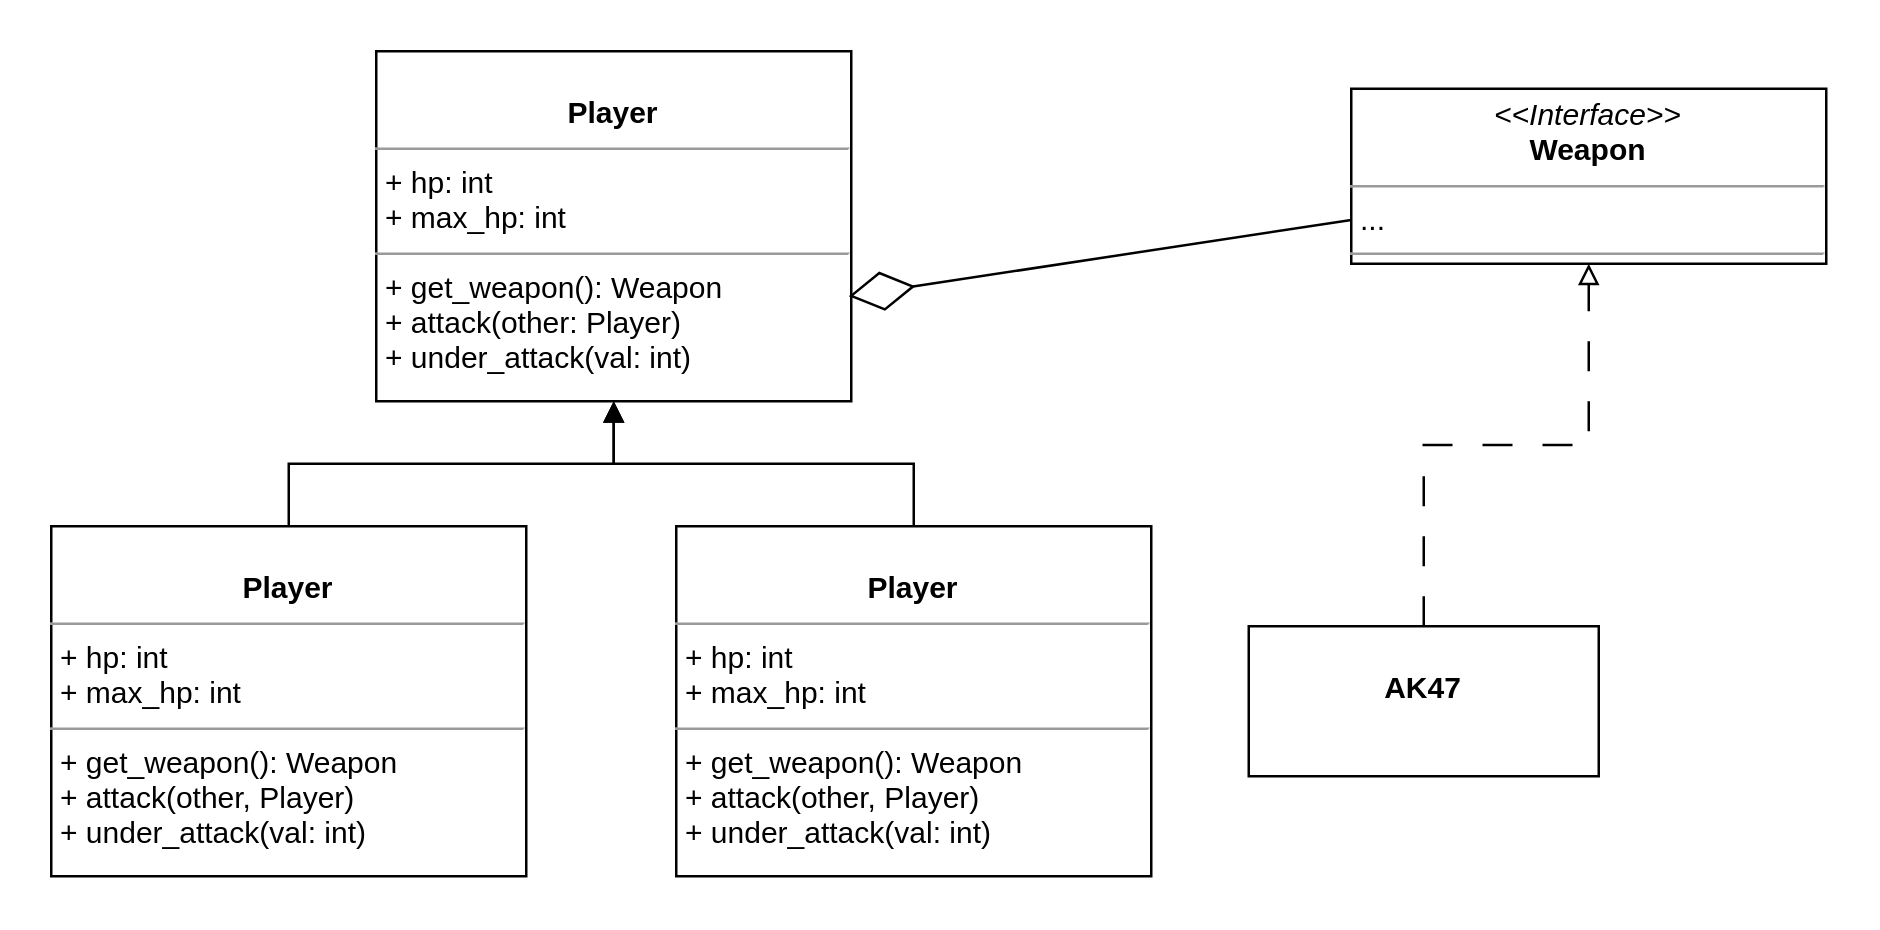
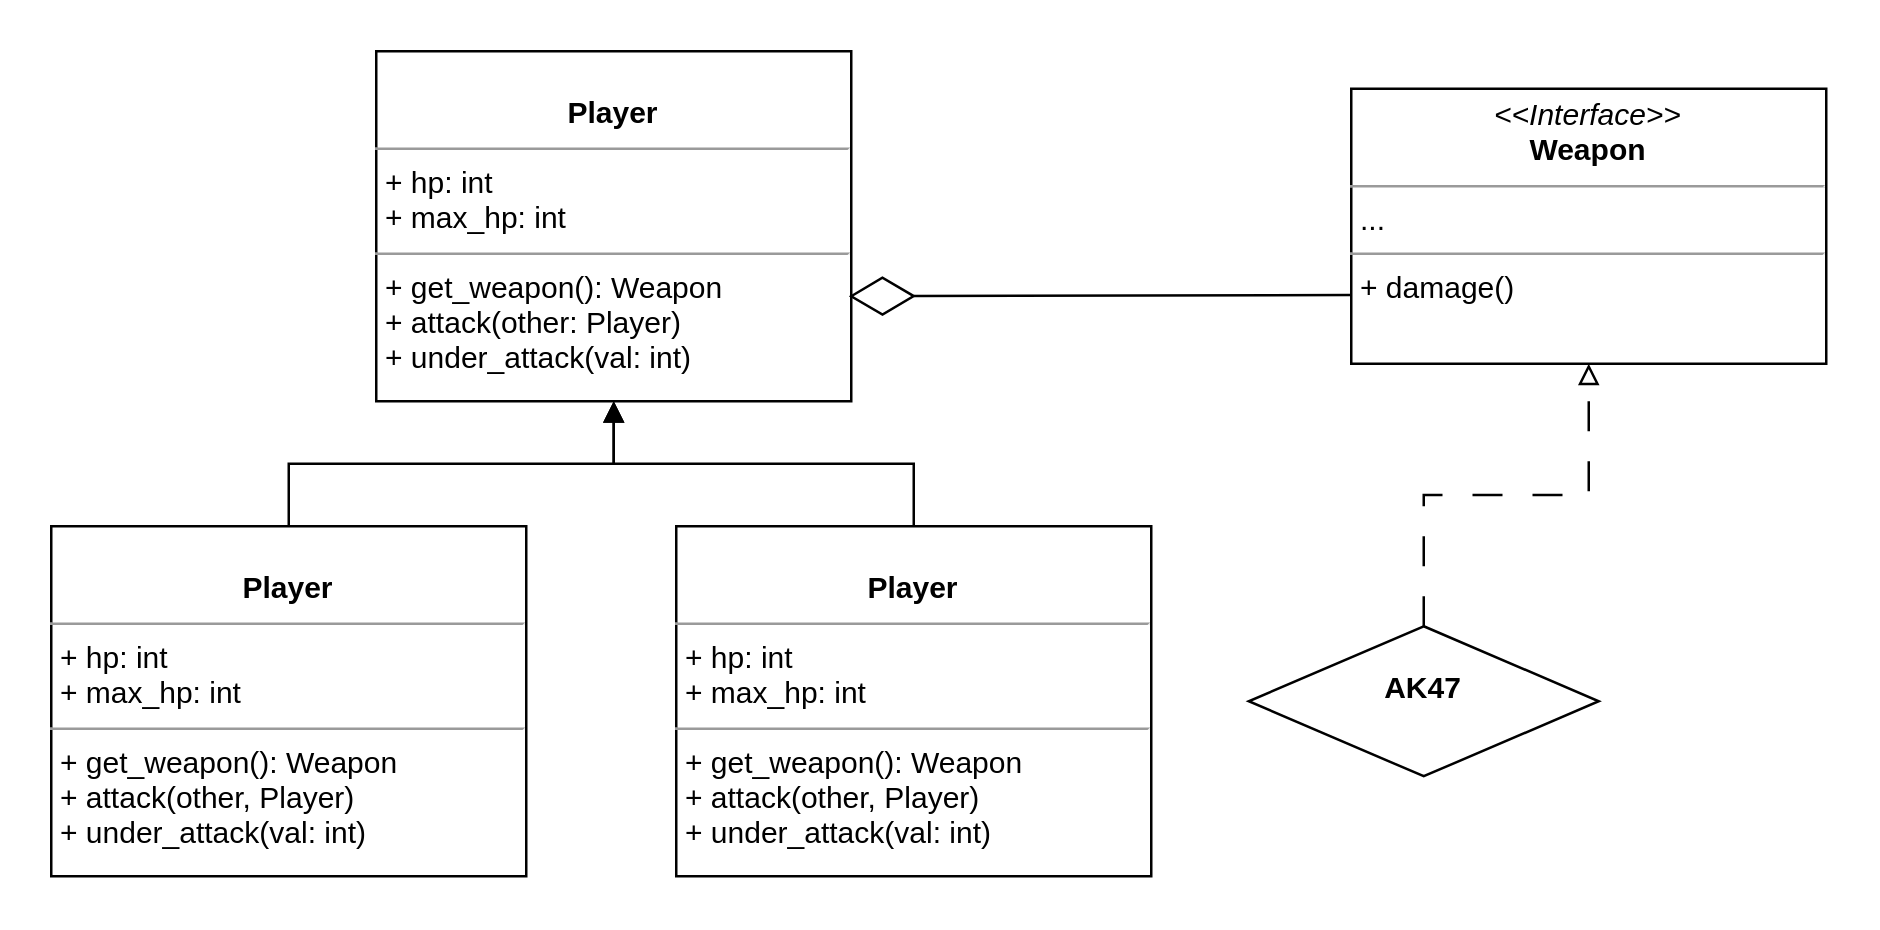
node "<<Interface>> Weapon ... + damage()": size 475x175 -> 475x275
node "AK47": shape rectangle -> diamond
